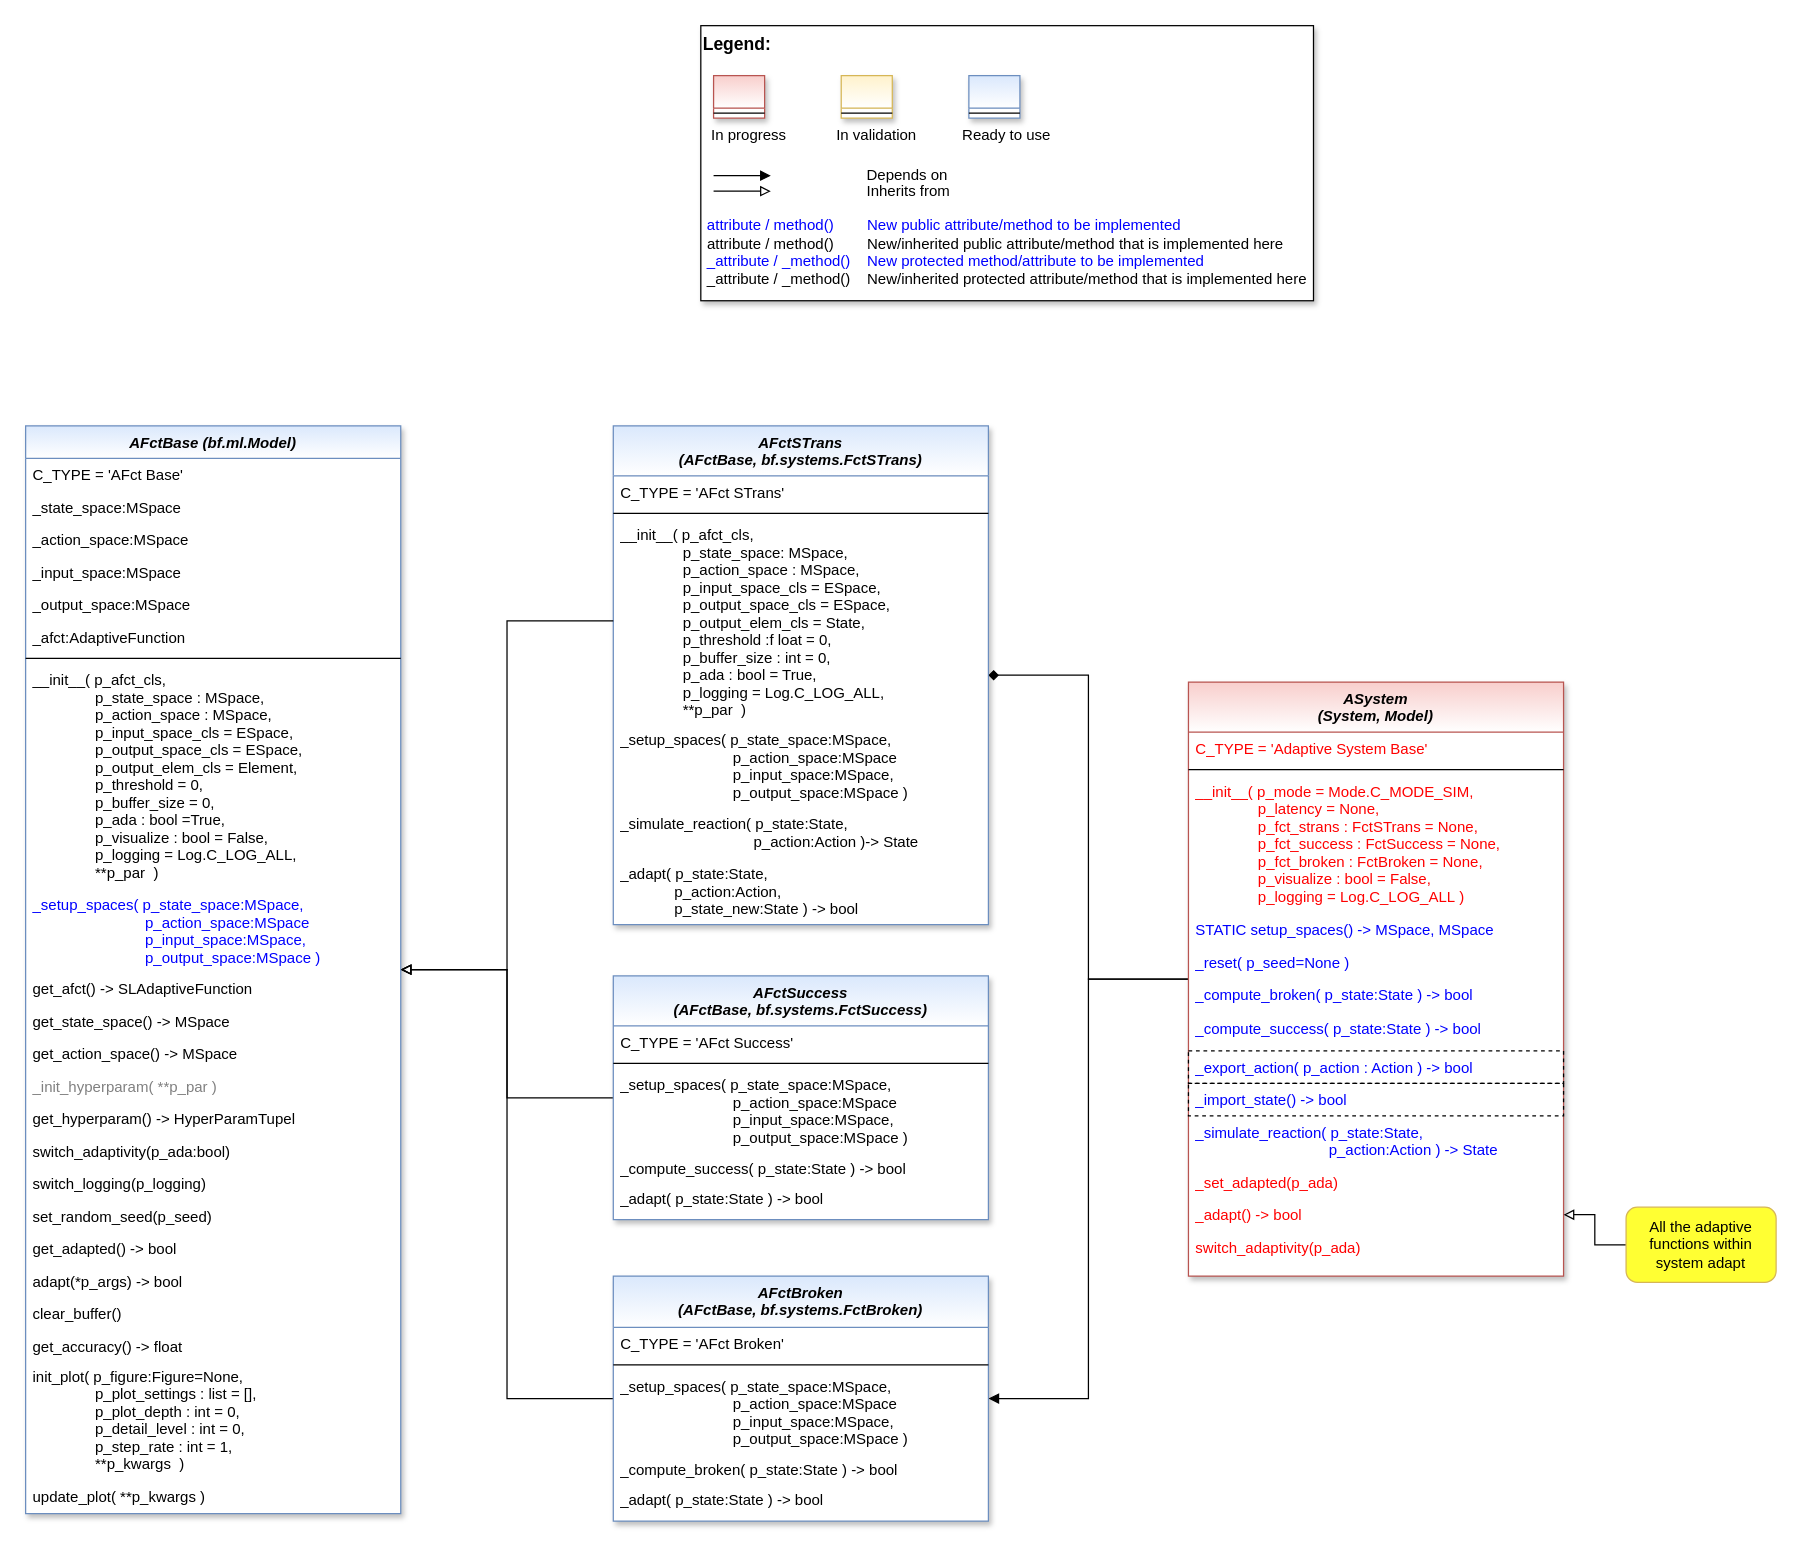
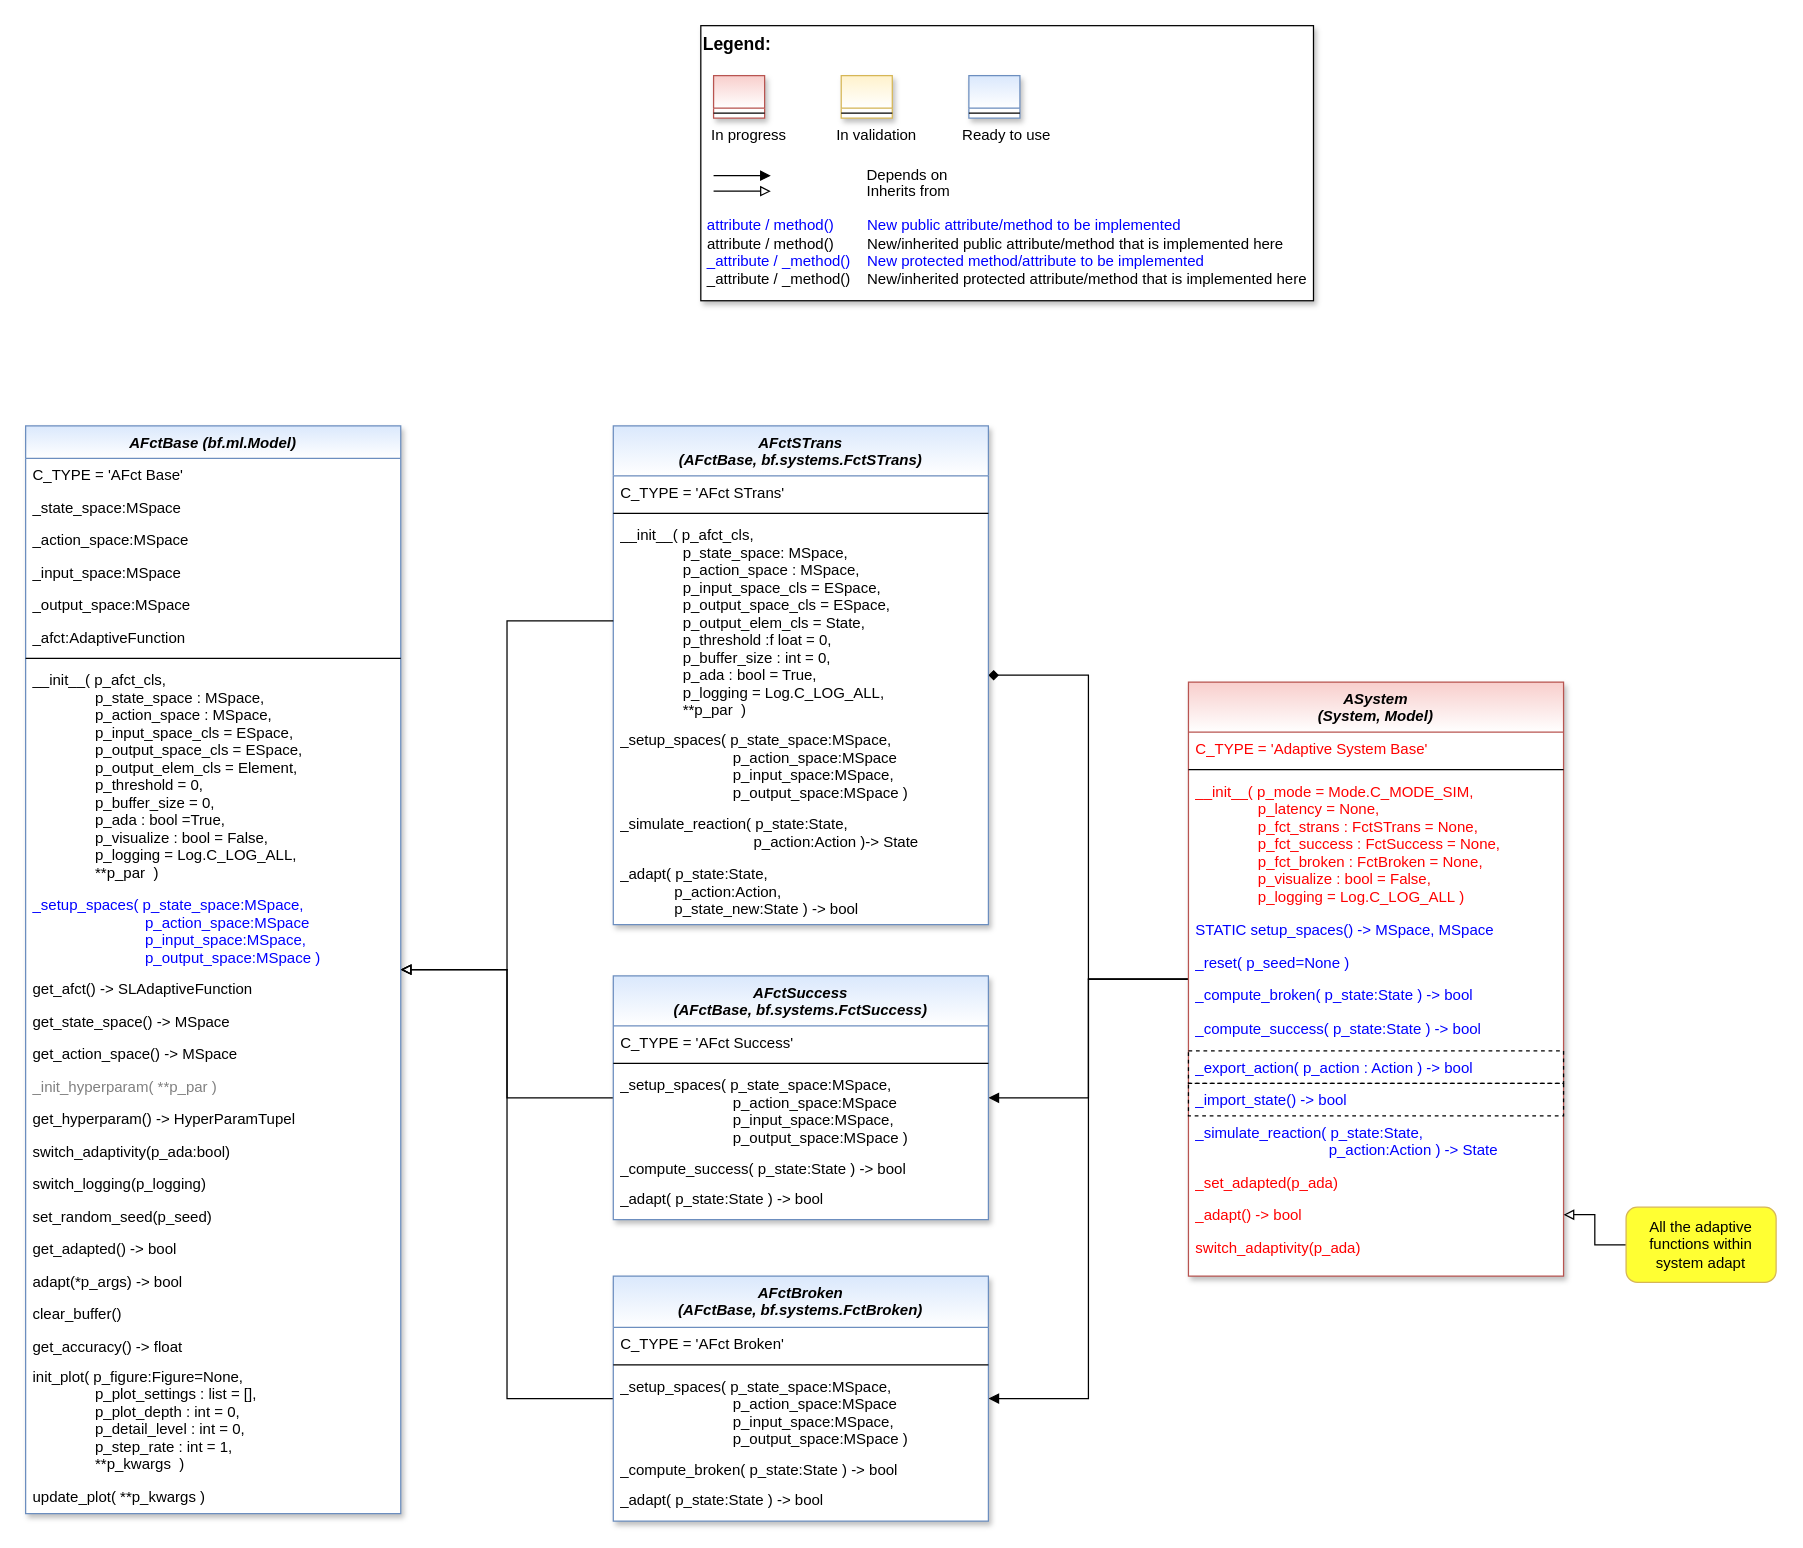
edge "ASystem (System, Model)" -> "AFctSuccess (AFctBase, bf.systems.FctSuccess)": added
